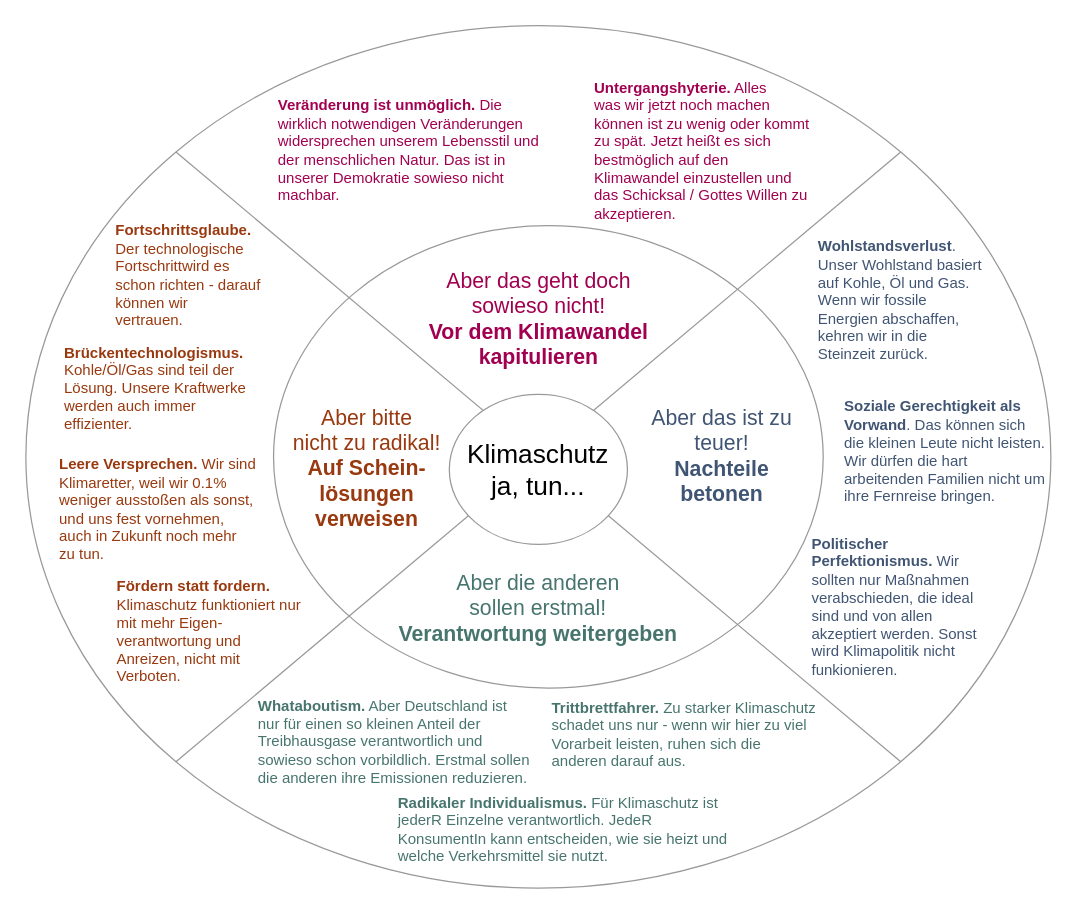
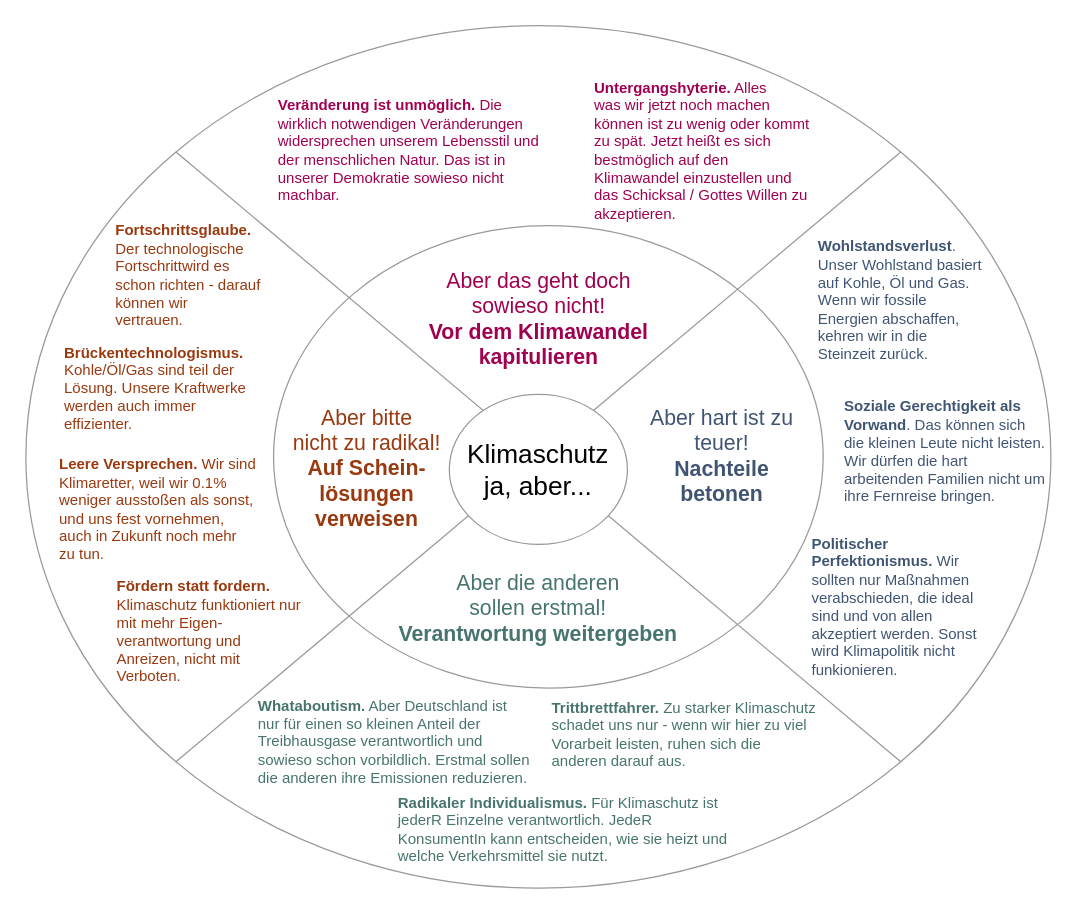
node "Aber das ist zu teuer! Nachteile betonen": label "Aber das ist zu teuer! Nachteile betonen" -> "Aber hart ist zu teuer! Nachteile betonen"
node "Klimaschutz ja, tun...": label "Klimaschutz ja, tun..." -> "Klimaschutz ja, aber..."
